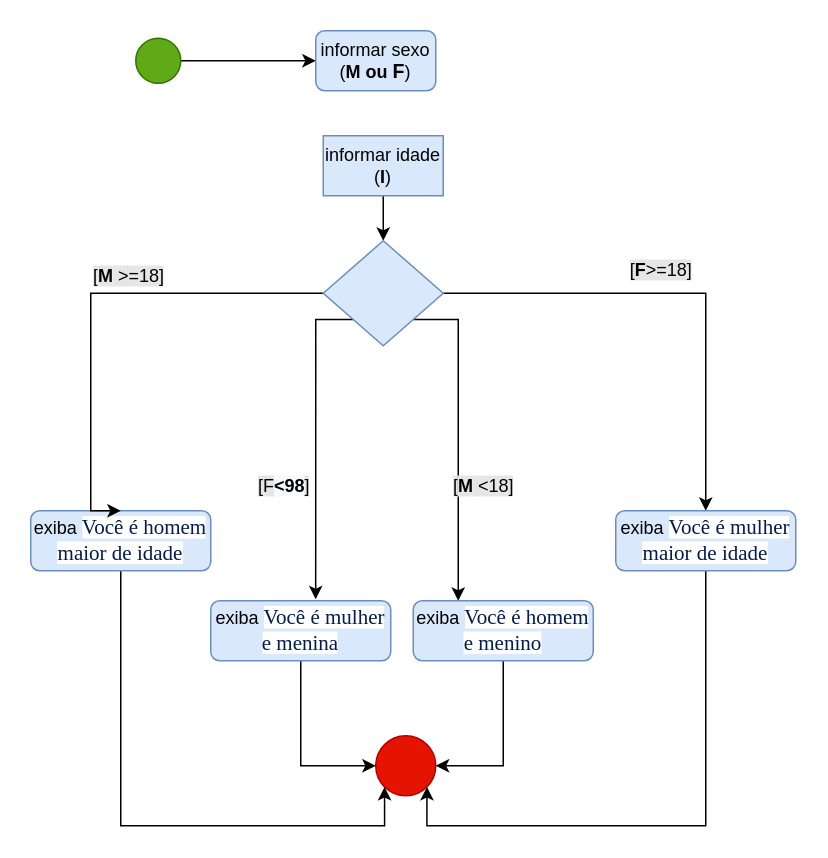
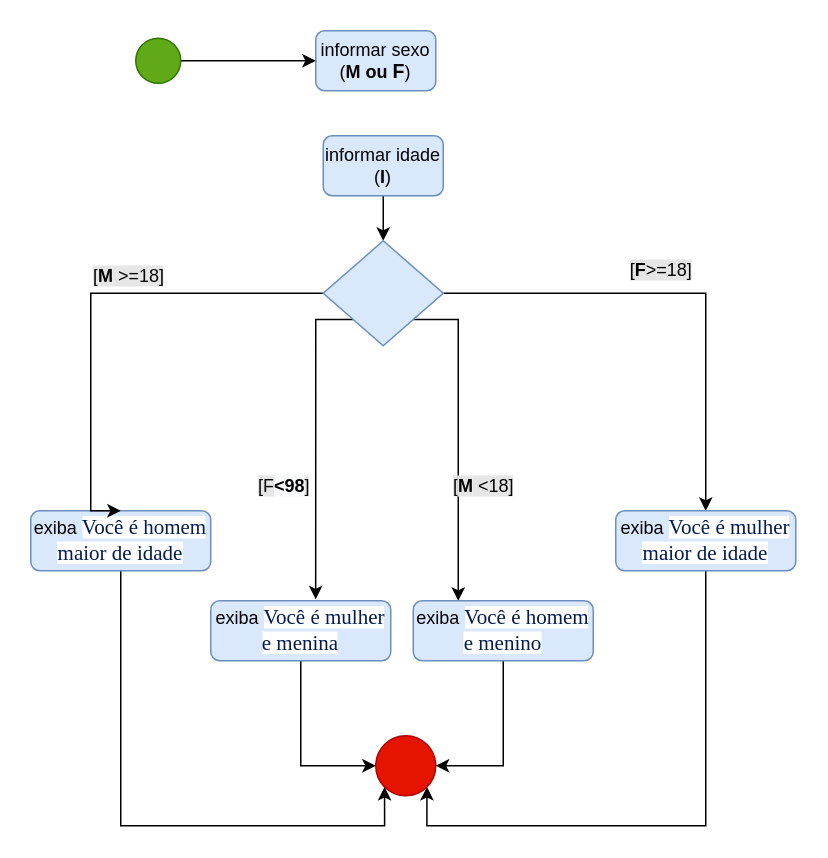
node "informar idade (I)": shape rectangle -> rounded rectangle
